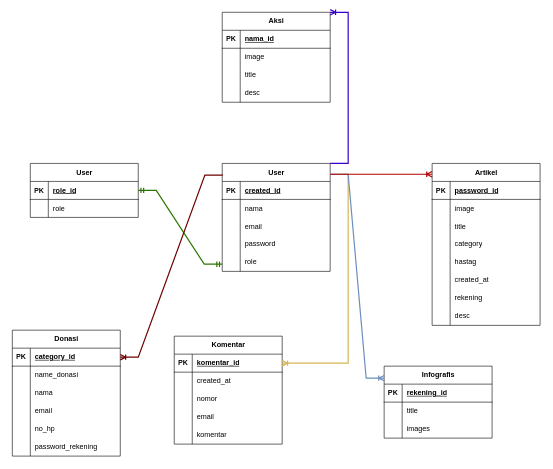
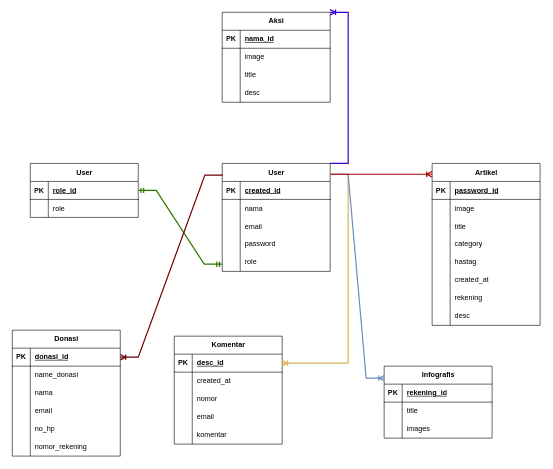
node "category_id": label "category_id" -> "donasi_id"
node "komentar_id": label "komentar_id" -> "desc_id"
node "password_rekening": label "password_rekening" -> "nomor_rekening"
